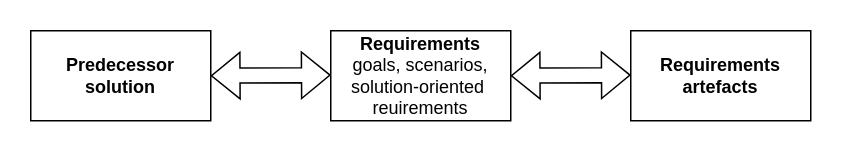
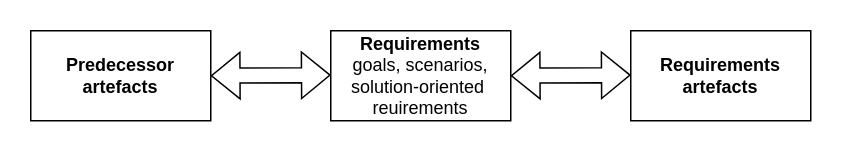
node "Predecessor solution": label "Predecessor solution" -> "Predecessor artefacts"
